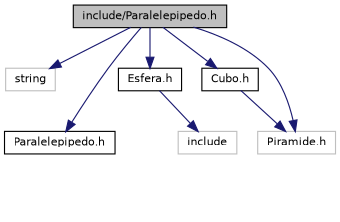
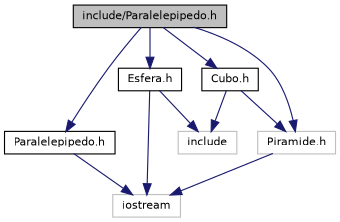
node "string": removed
edge "Cubo.h" -> "include": added
node "iostream": added
